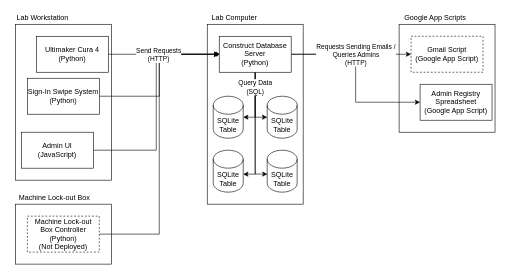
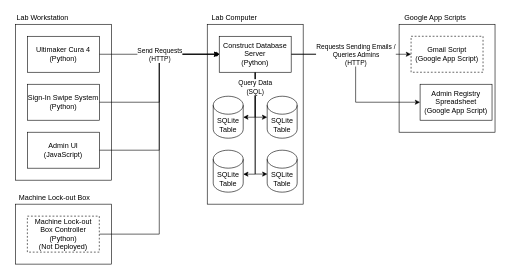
node "Ultimaker Cura 4 (Python)": moved (72, 54) -> (63, 54)
node "Sign-In Swipe System (Python)": moved (63, 96) -> (63, 102)
node "Admin UI (JavaScript)": moved (57, 150) -> (63, 150)
